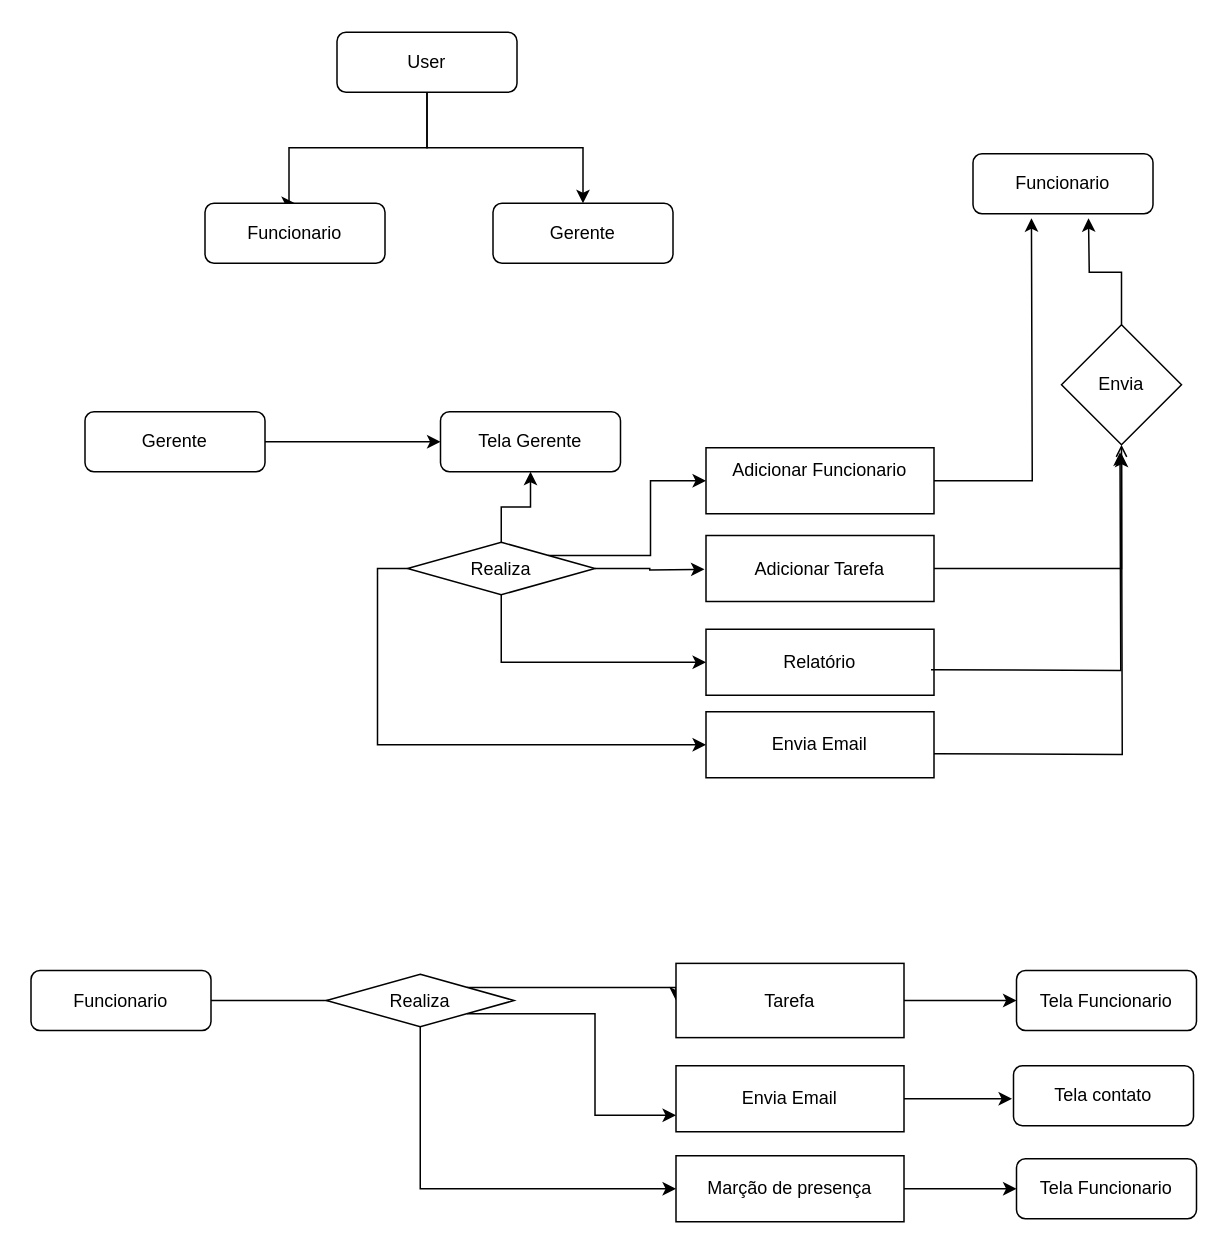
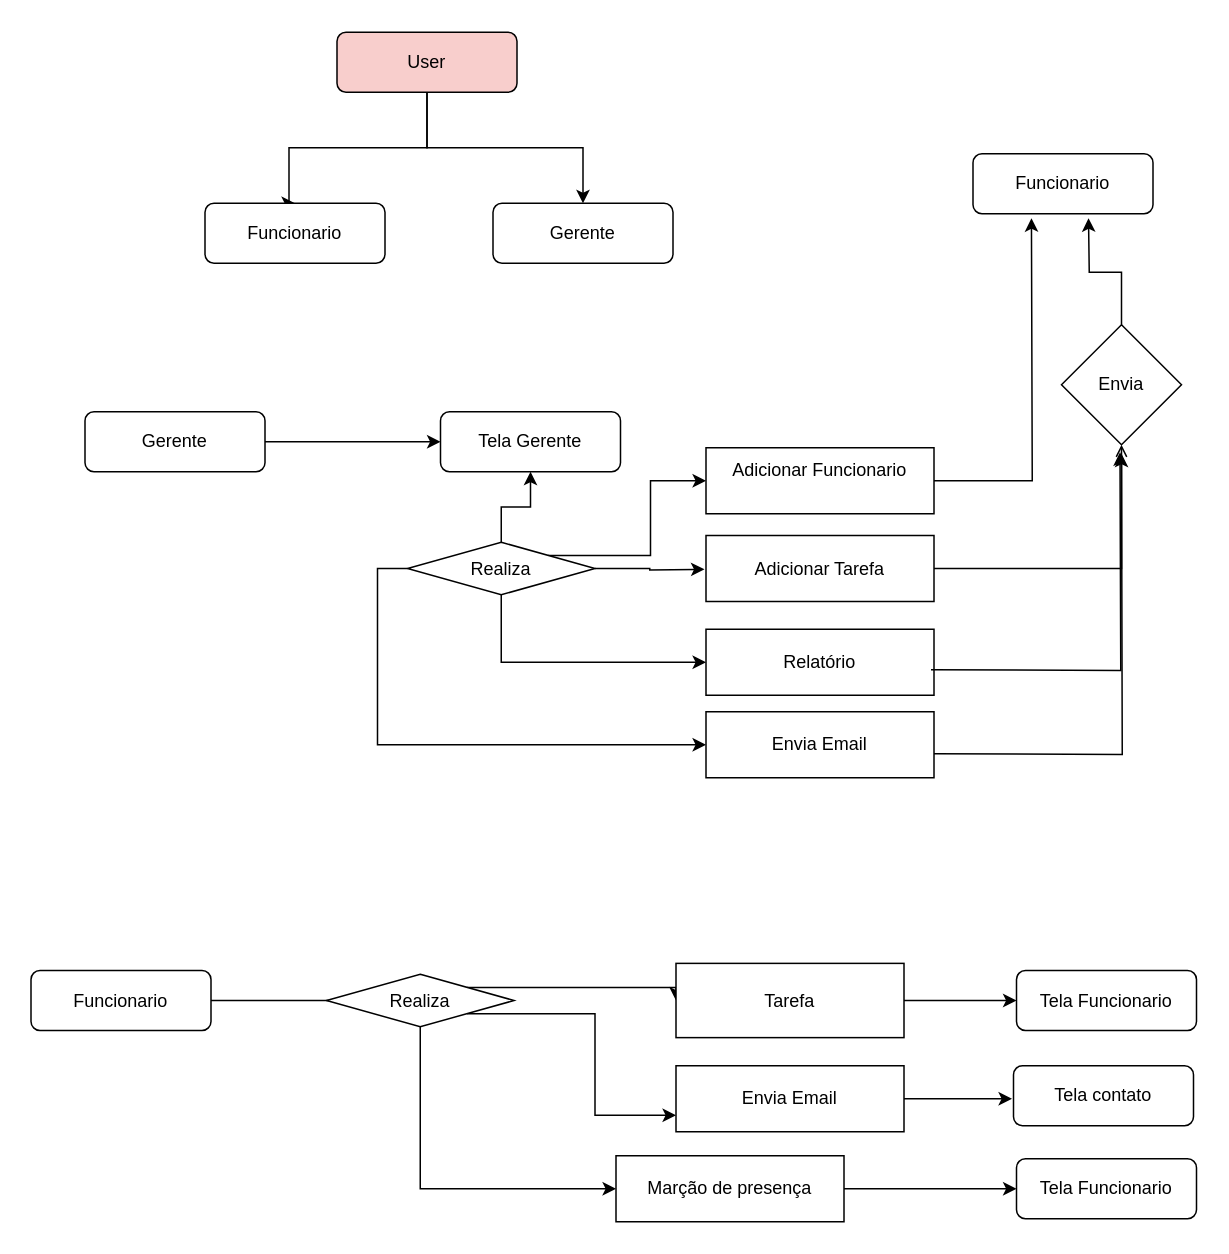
node "User": fillcolor #ffffff -> #f8cecc
node "Marção de presença": moved (790, 1189) -> (730, 1189)
